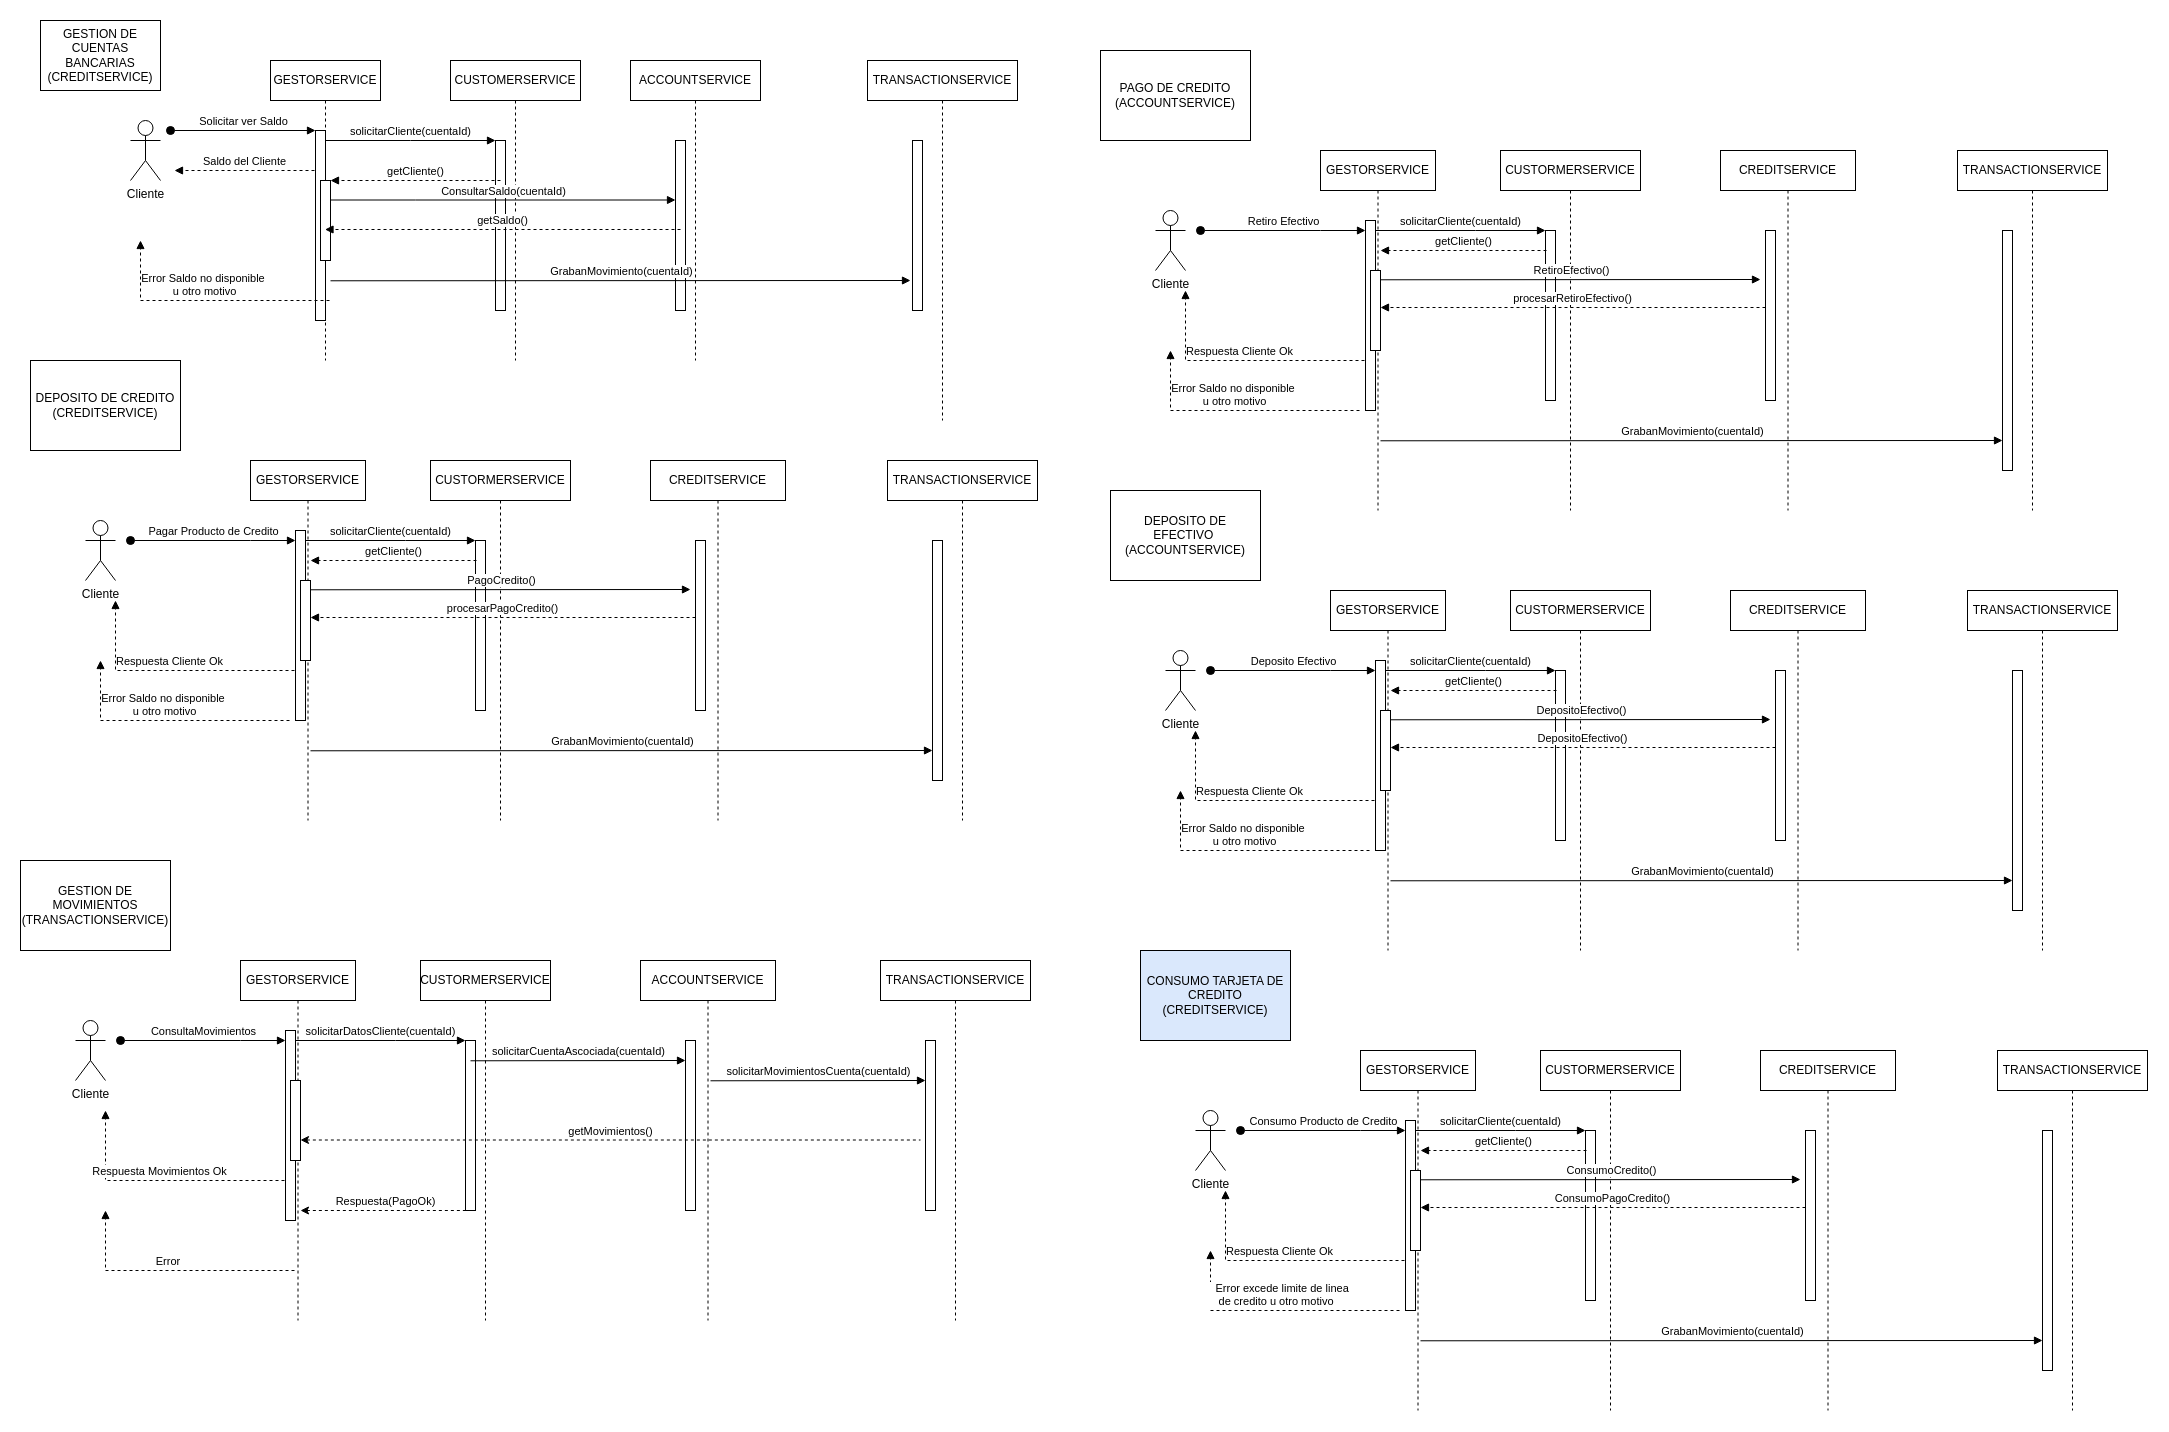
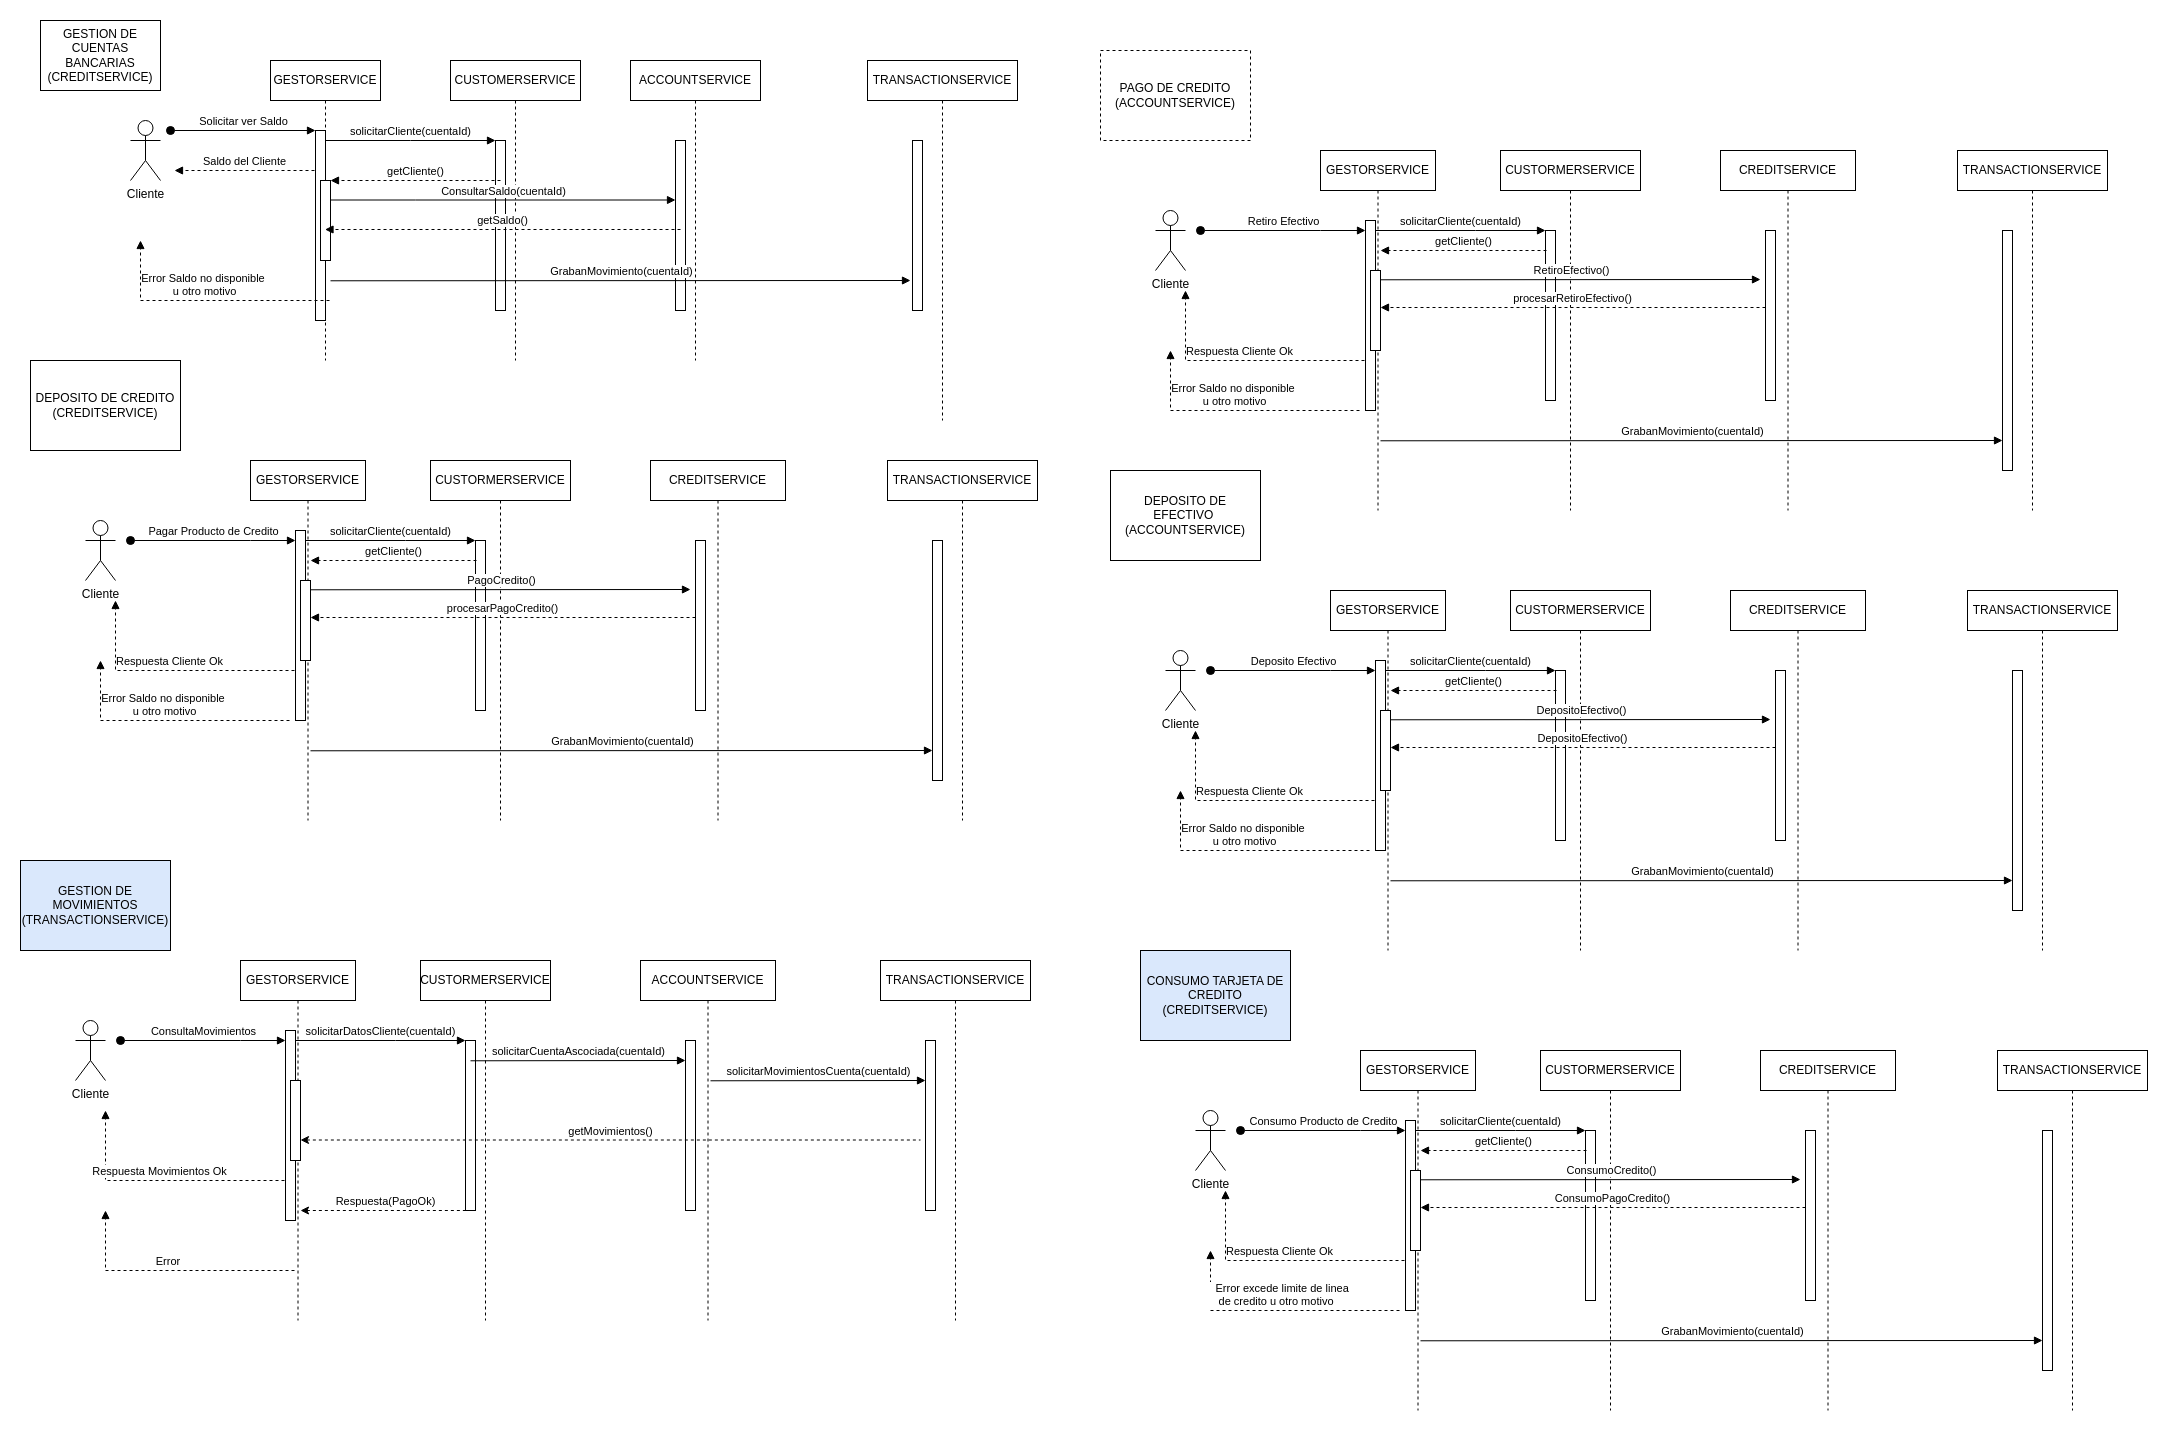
node "PAGO DE CREDITO (ACCOUNTSERVICE)": style solid -> dashed
node "DEPOSITO DE EFECTIVO (ACCOUNTSERVICE)": moved (1186, 536) -> (1186, 516)
node "GESTION DE MOVIMIENTOS (TRANSACTIONSERVICE)": fillcolor #ffffff -> #dae8fc
